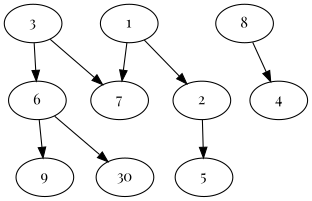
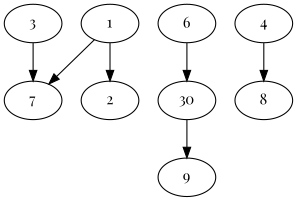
edge "3" -> "6": removed
edge "8" -> "4": reversed
edge "6" -> "9": now "30" -> "9"
node "5": removed
